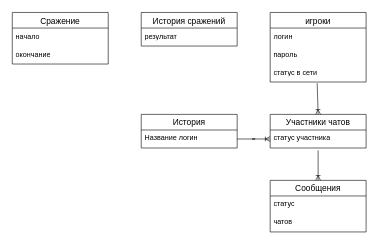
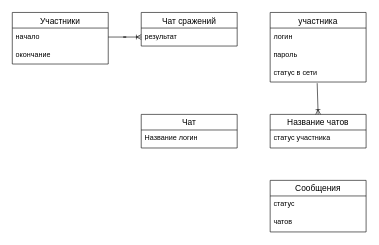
node "Сражение": label "Сражение" -> "Участники"
node "История сражений": label "История сражений" -> "Чат сражений"
node "игроки": label "игроки" -> "участника"
edge "начало" -> "результат": added
node "История": label "История" -> "Чат"
node "Участники чатов": label "Участники чатов" -> "Название чатов"
edge "Название логин" -> "статус участника": removed
edge "статус участника" -> "Сообщения": removed
